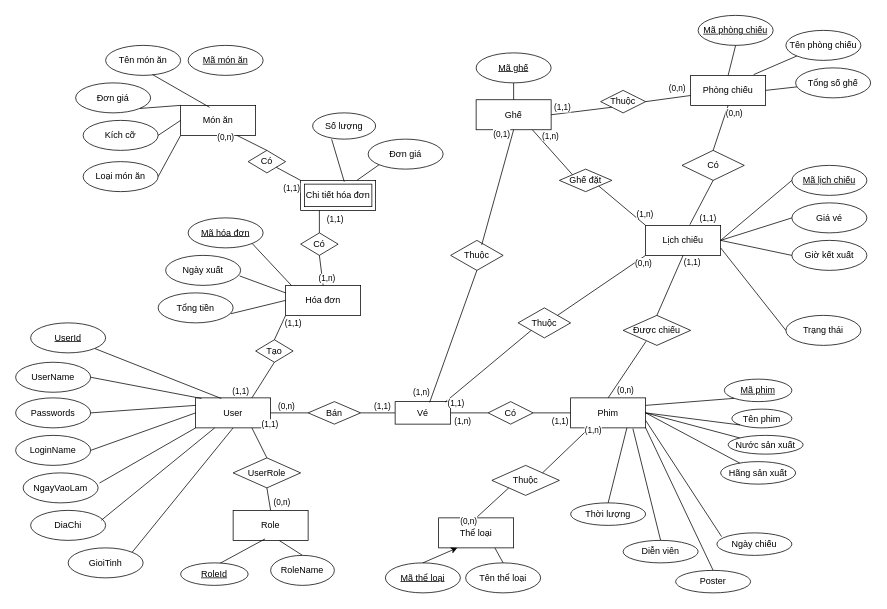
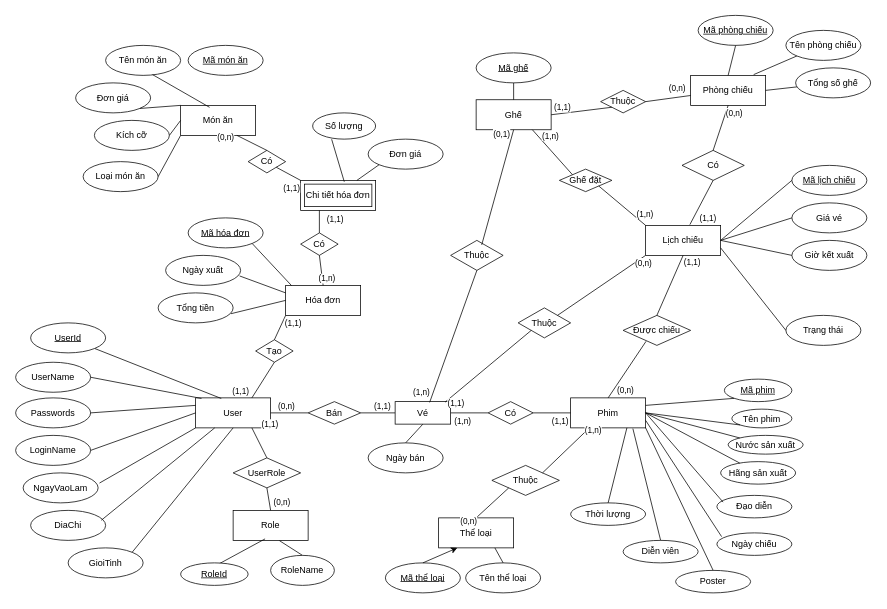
node "Kích cỡ": moved (120, 135) -> (132, 135)
edge "Vé" -- "Ngày bán": added
node "Ngày bán": added
edge "Phim" -- "Đạo diễn": added
node "Đạo diễn": added
